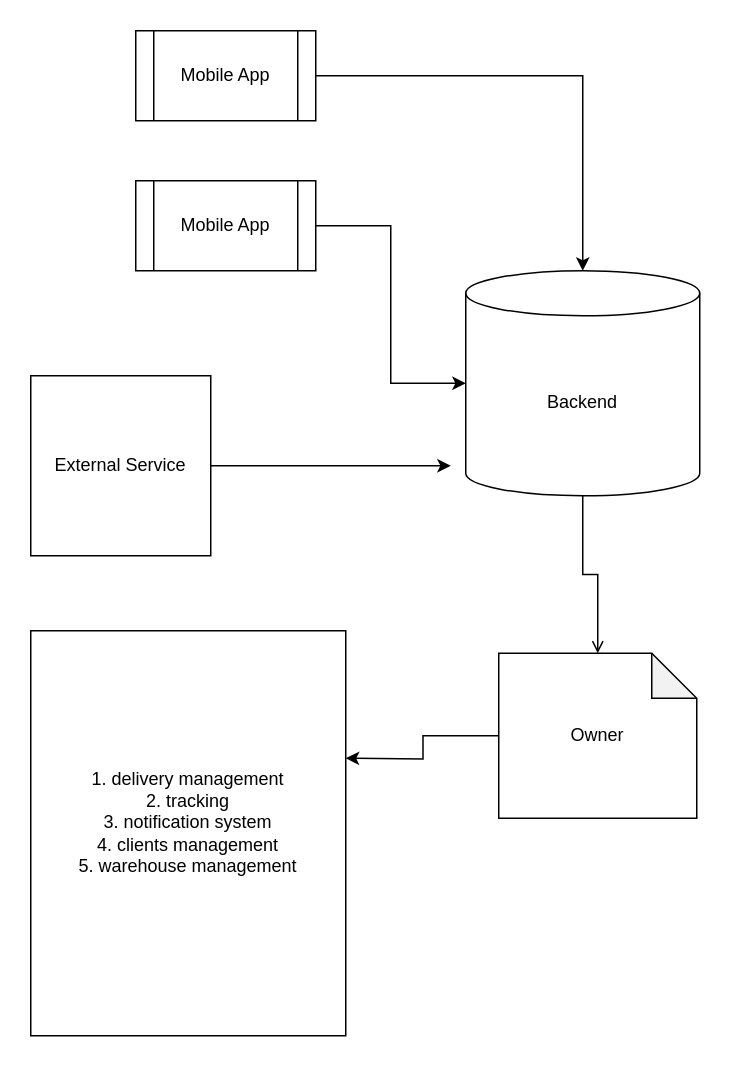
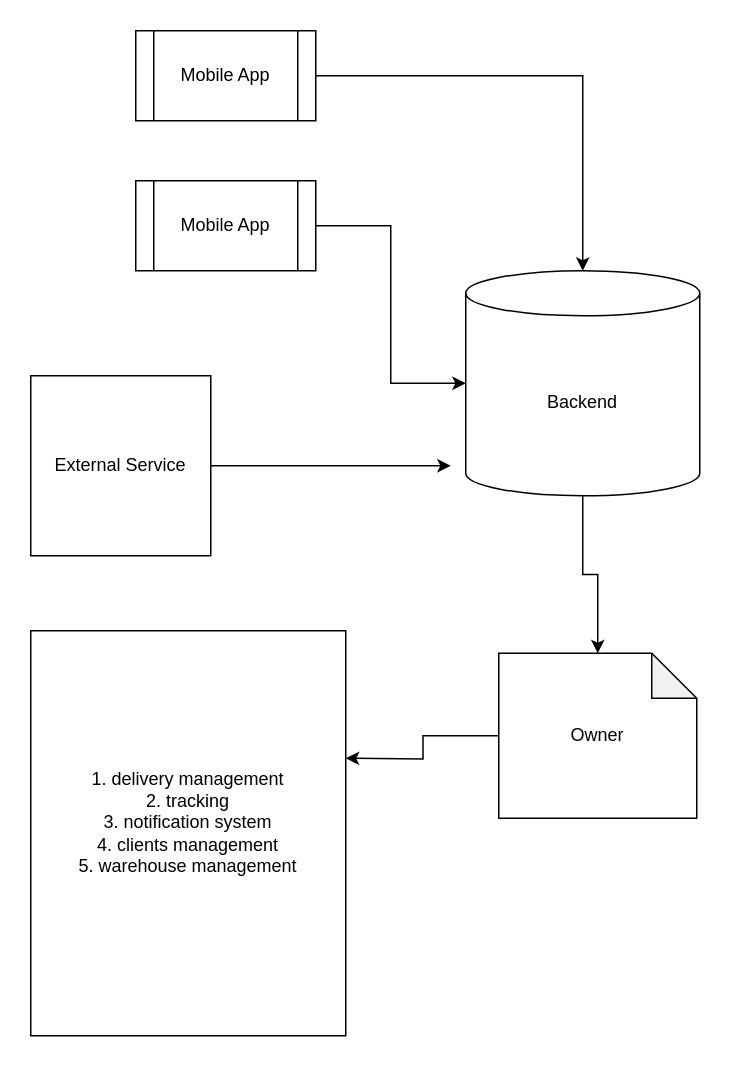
edge "Backend" -> "Owner": arrowhead open -> classic
